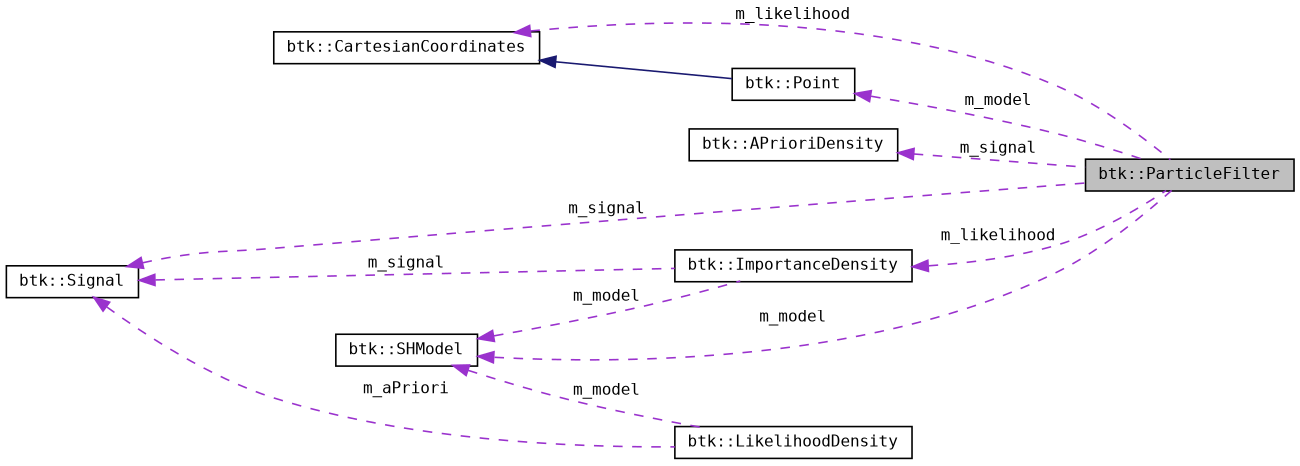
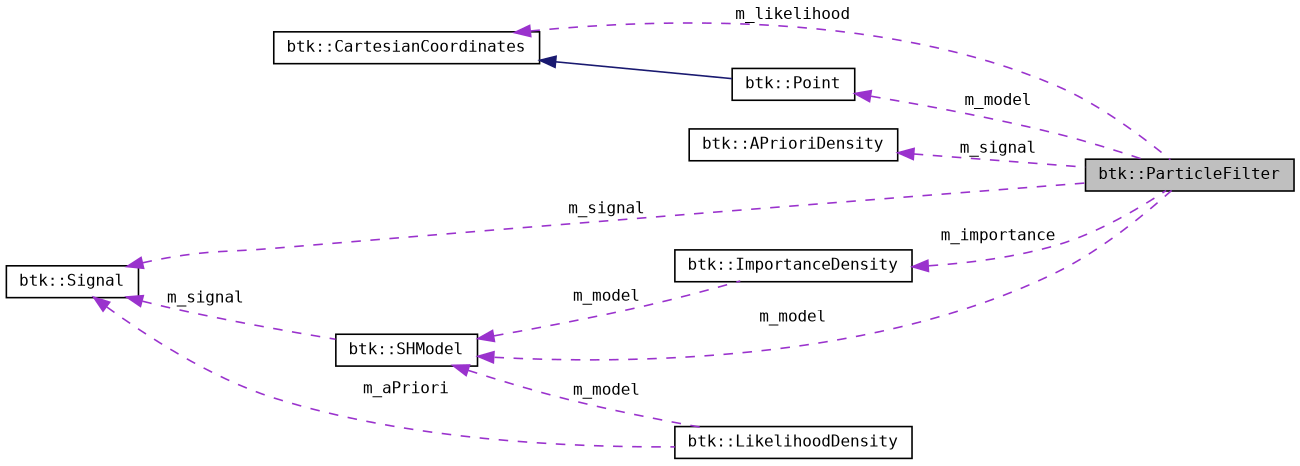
edge "btk::ParticleFilter" -> "btk::ImportanceDensity": label "m_likelihood" -> "m_importance"
edge "btk::ImportanceDensity" -> "btk::Signal": now "btk::SHModel" -> "btk::Signal"
